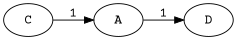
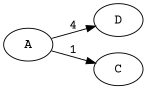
edge "A" -> "D": label "1" -> "4"
edge "C" -> "A": reversed
